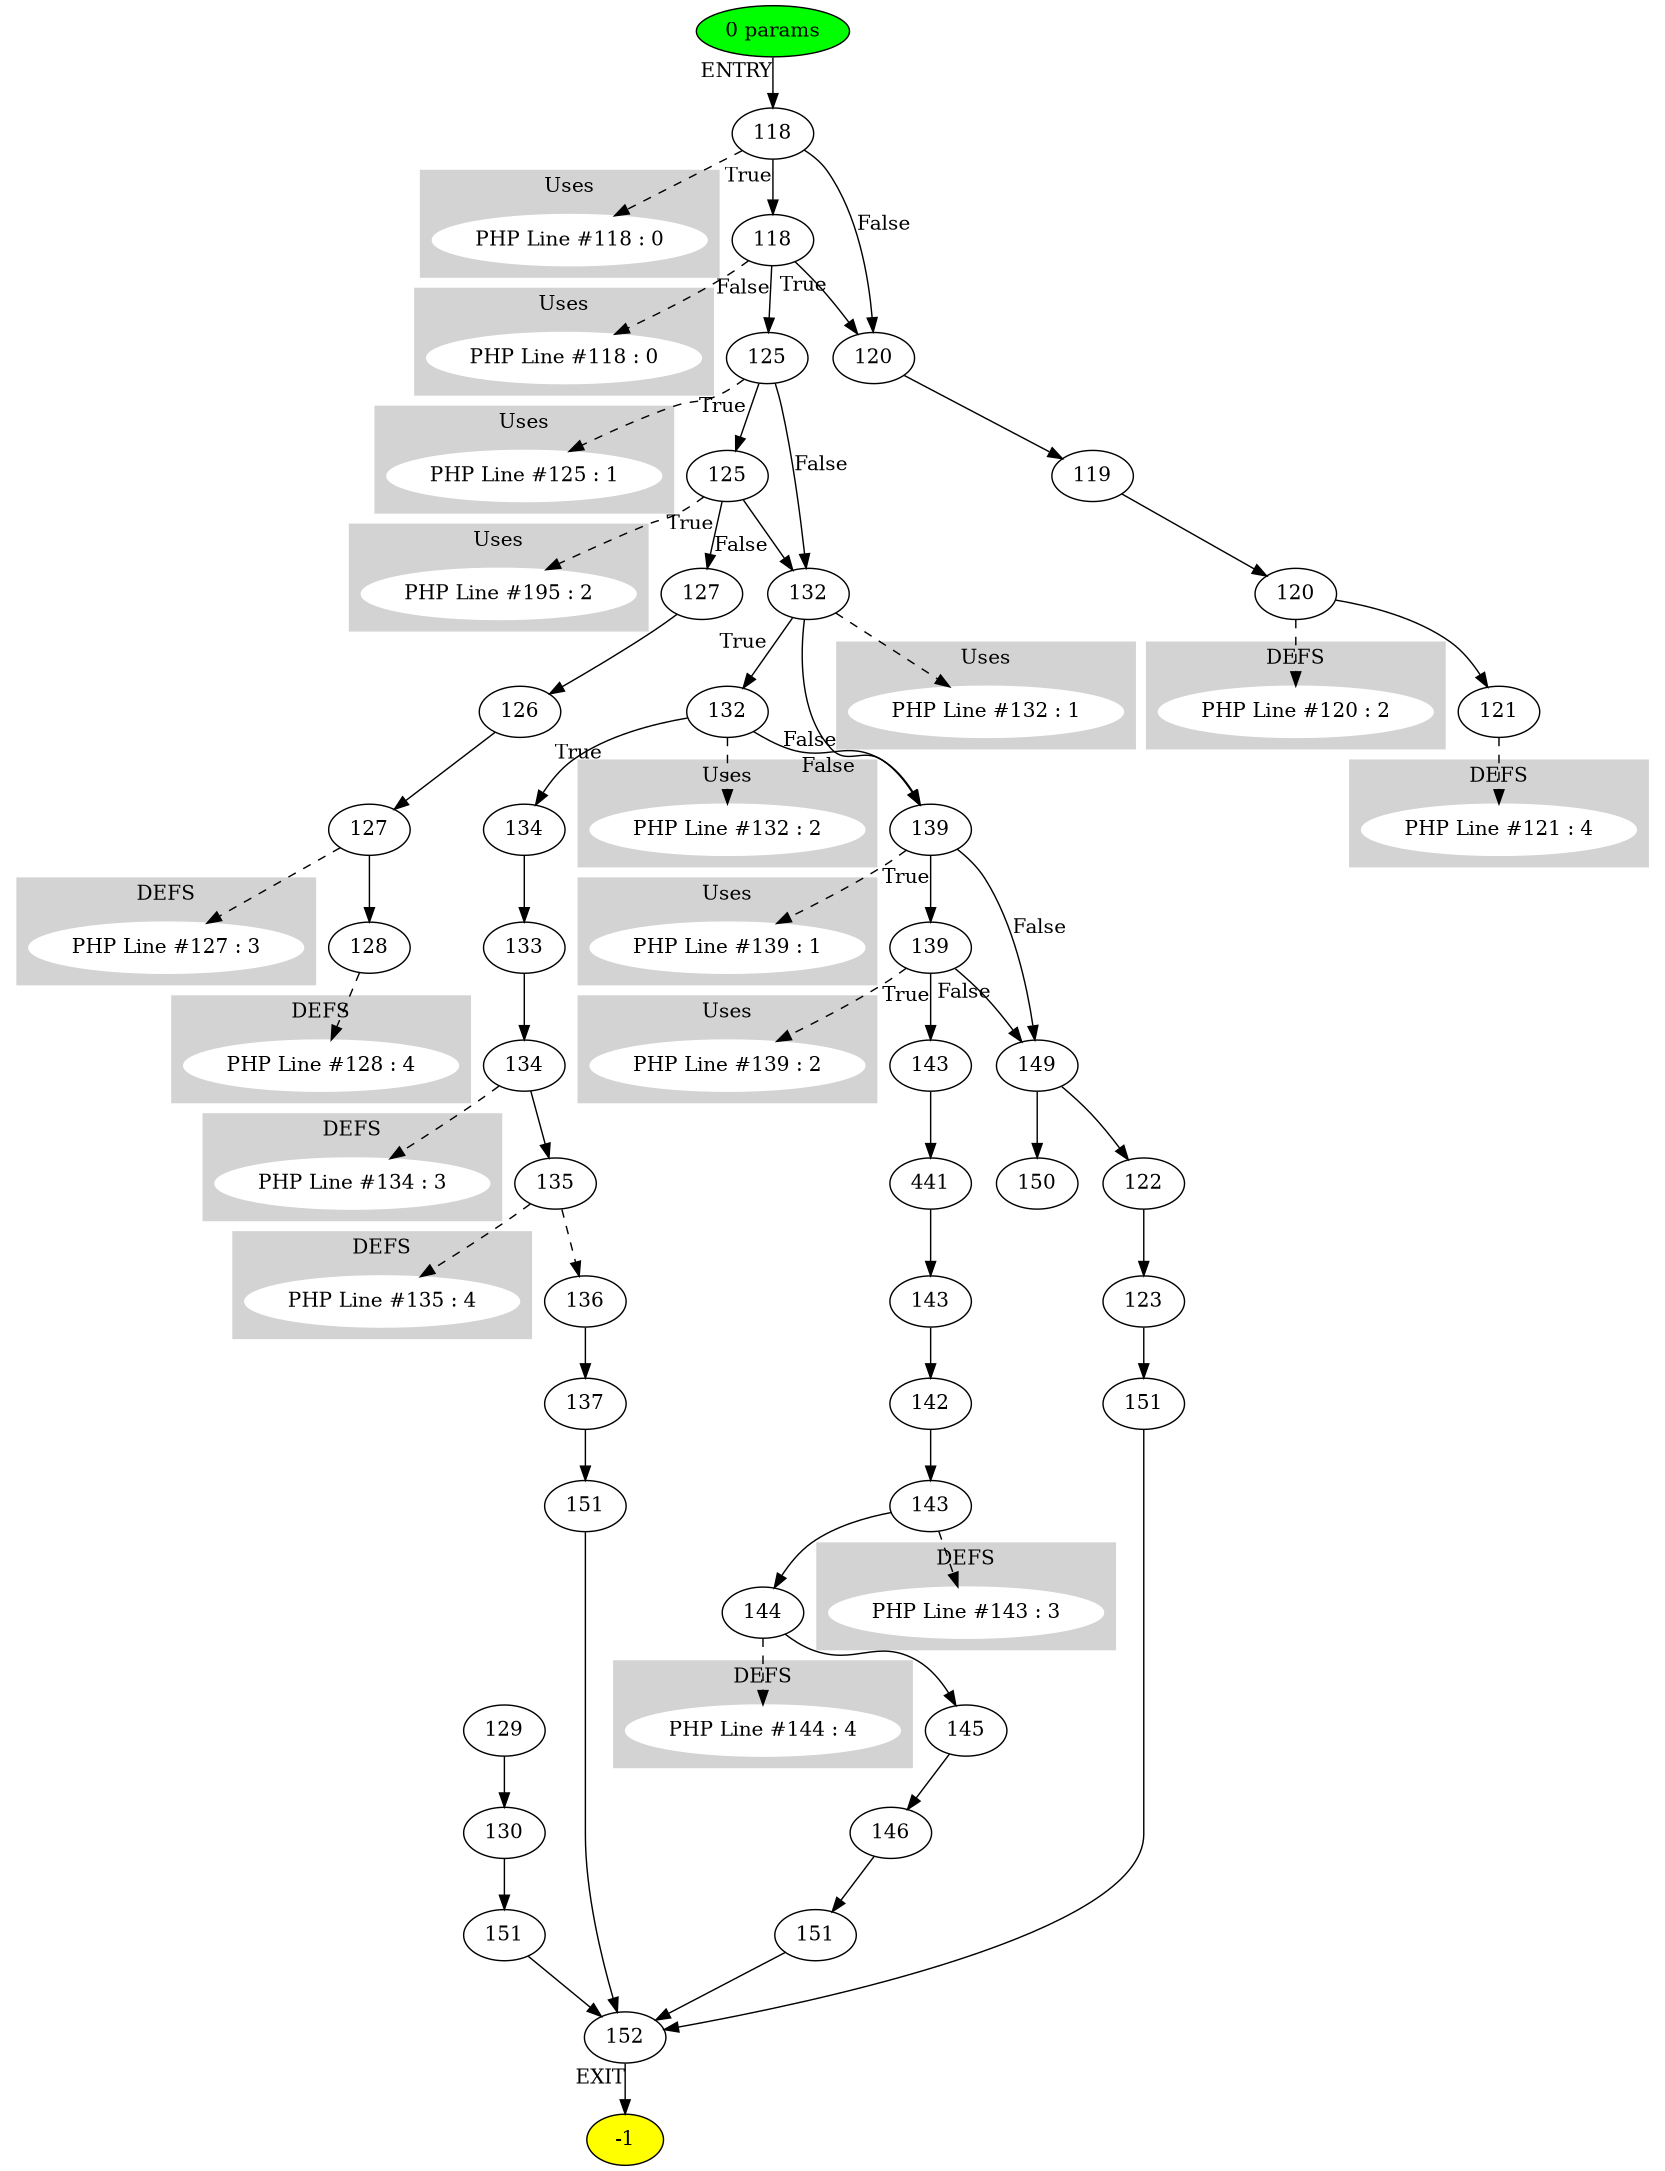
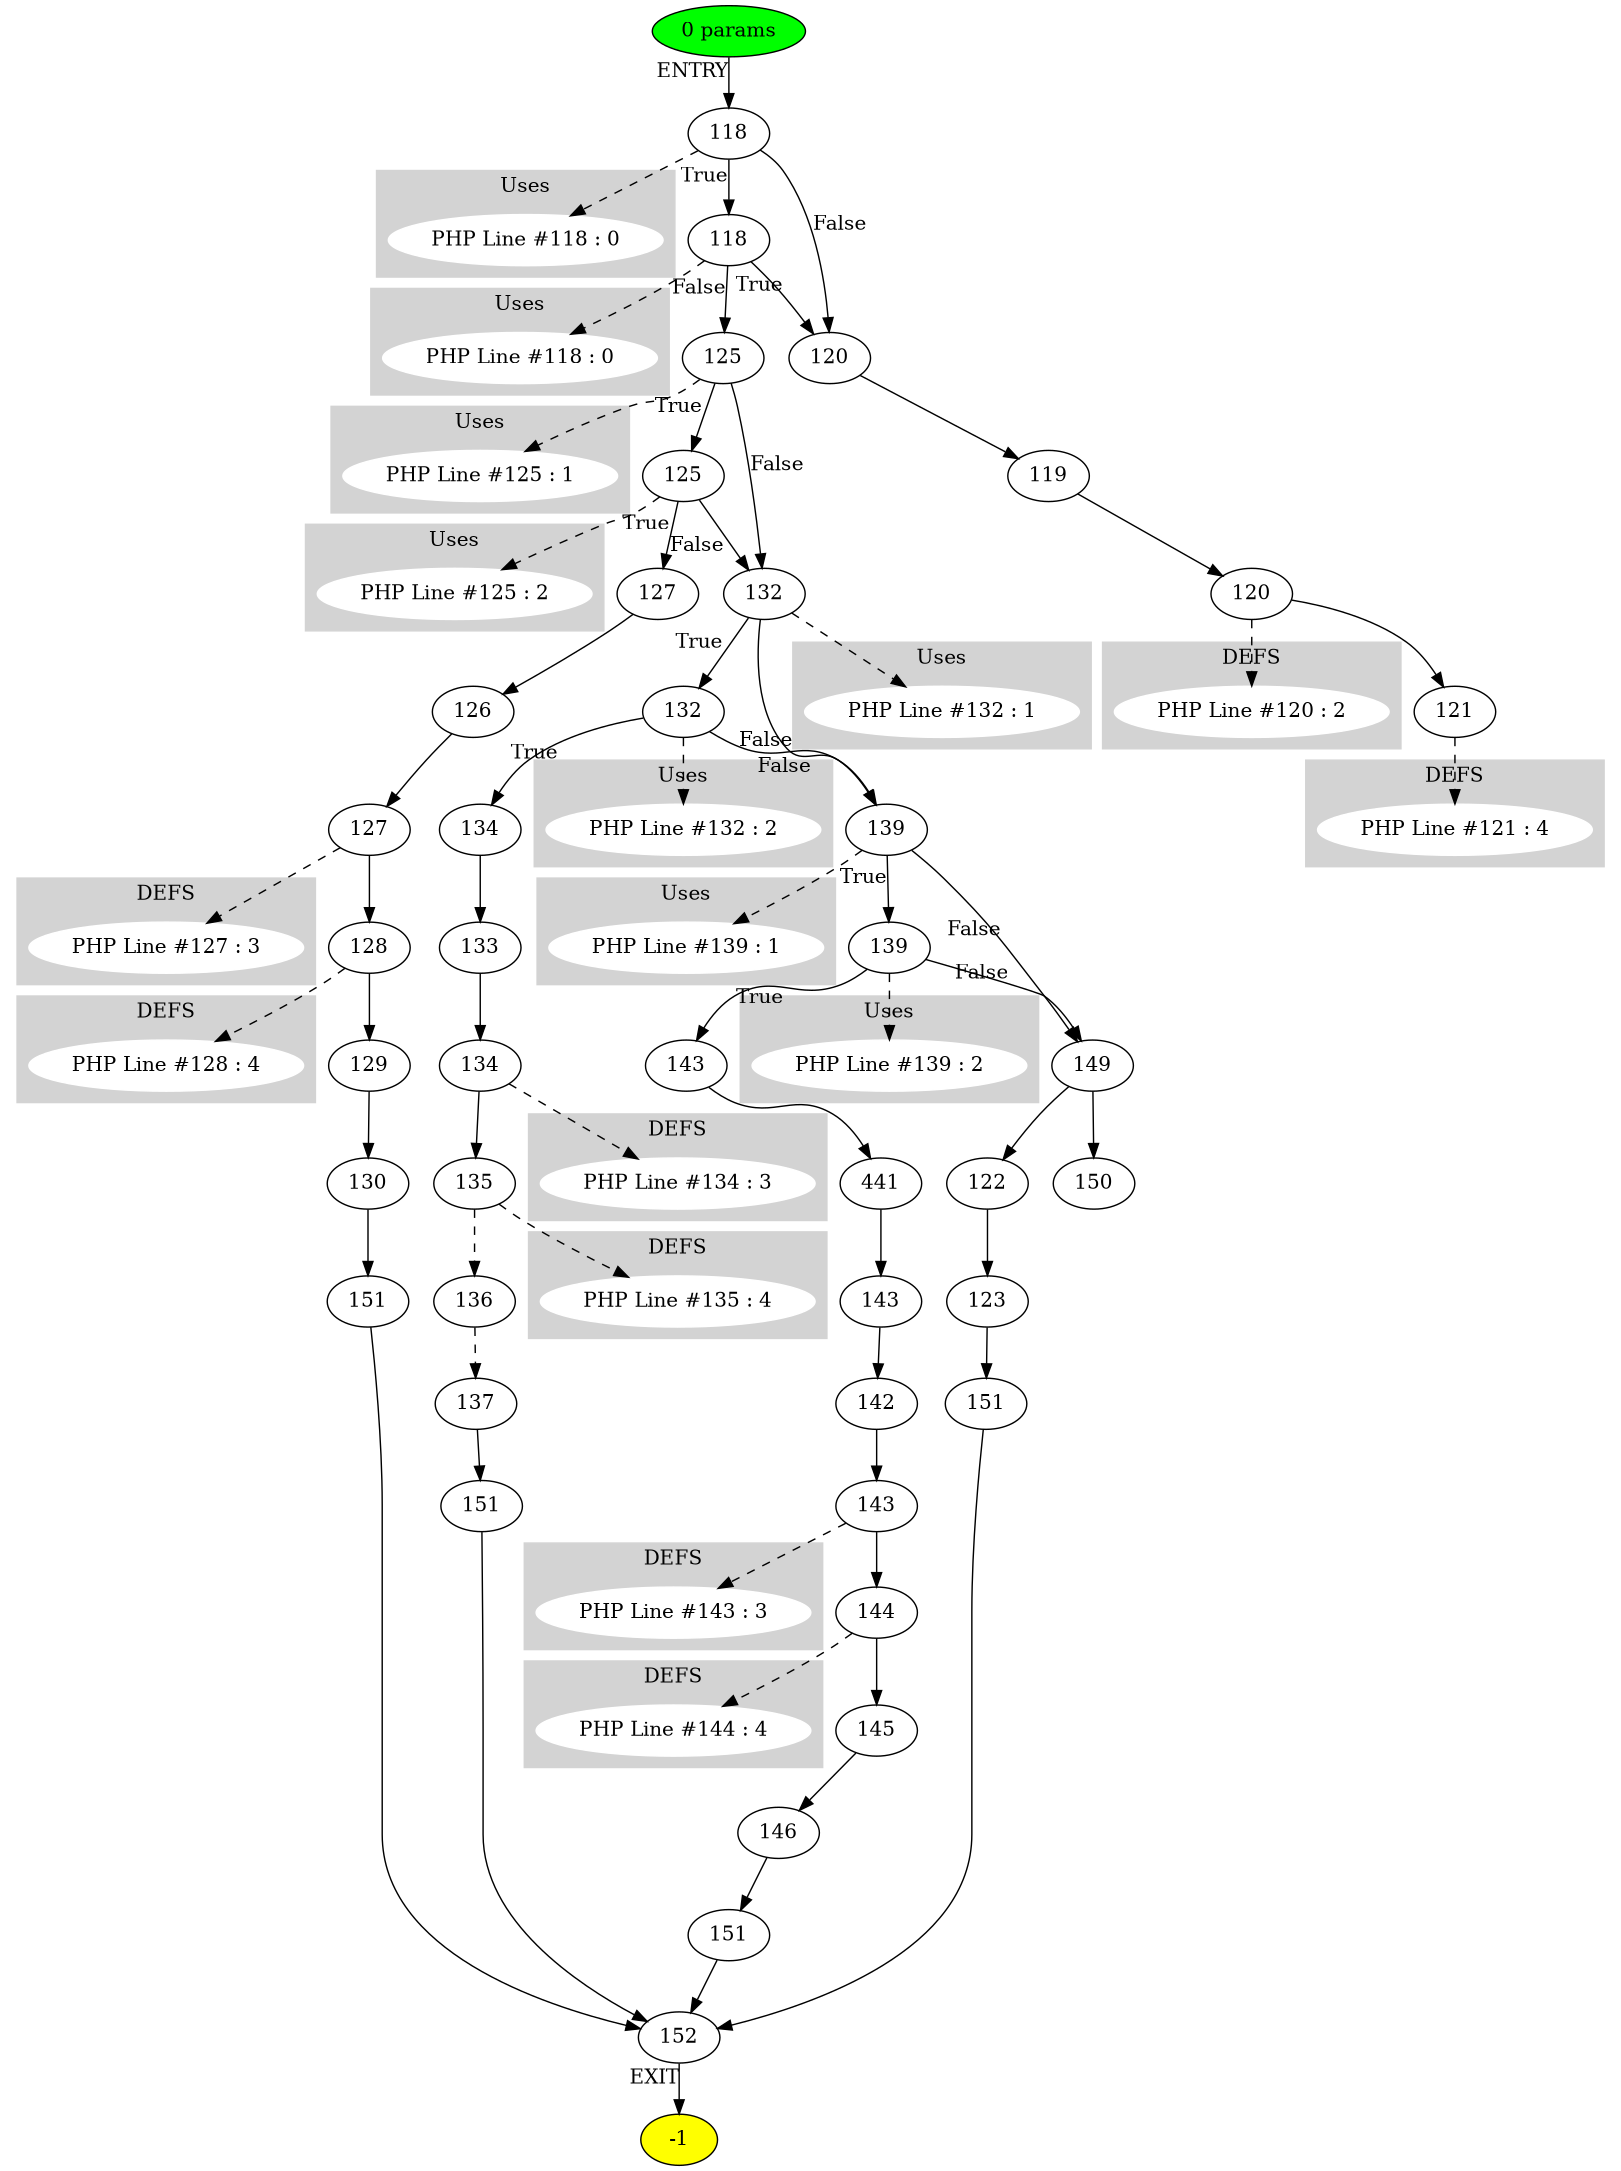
node "PHP Line #195 : 2": label "PHP Line #195 : 2" -> "PHP Line #125 : 2"
edge "128" -> "129": added
edge "136" -> "137": style solid -> dashed
